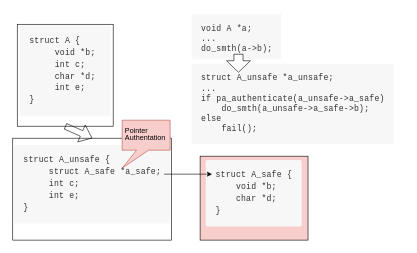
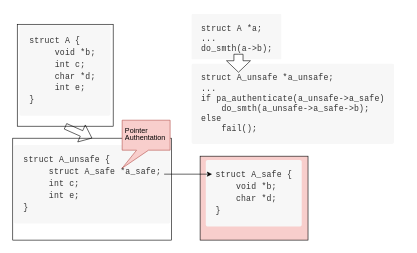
node "void A *a; ... do_smth(a->b);": label "void A *a; ... do_smth(a->b);" -> "struct A *a; ... do_smth(a->b);"
